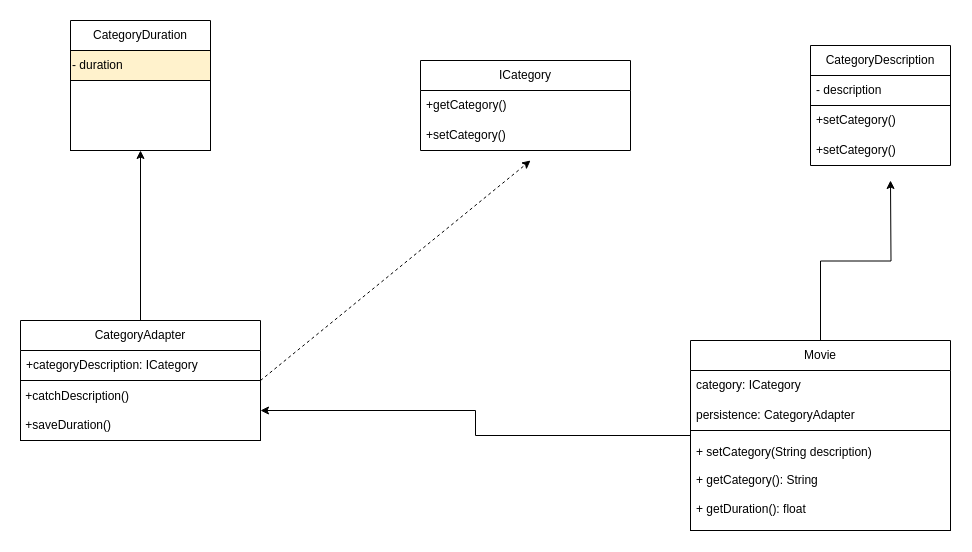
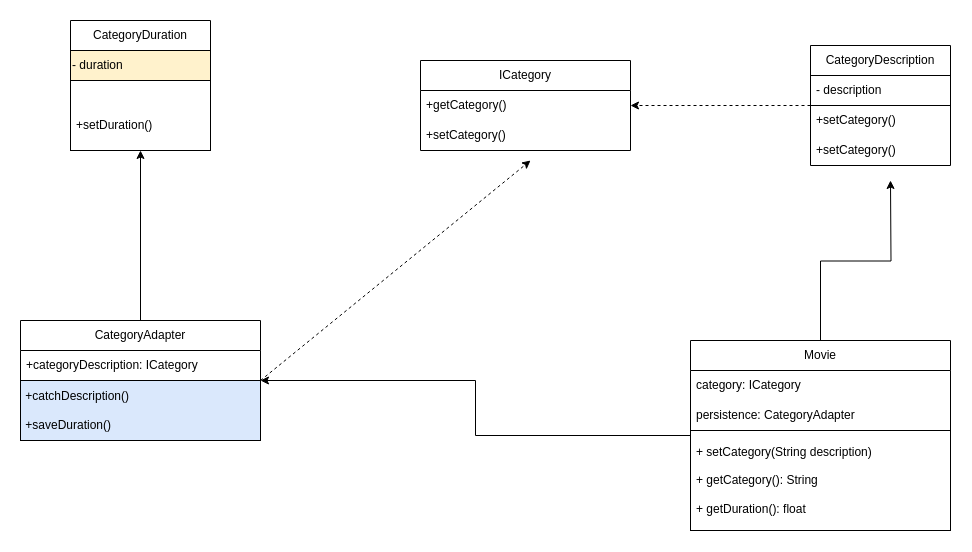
edge "CategoryDescription" -> "+getCategory()": added
node "+setDuration()": added
node "+catchDescription() +saveDuration()": fillcolor #ffffff -> #dae8fc
edge "Movie" -> "+catchDescription() +saveDuration()": now "Movie" -> "CategoryAdapter"
